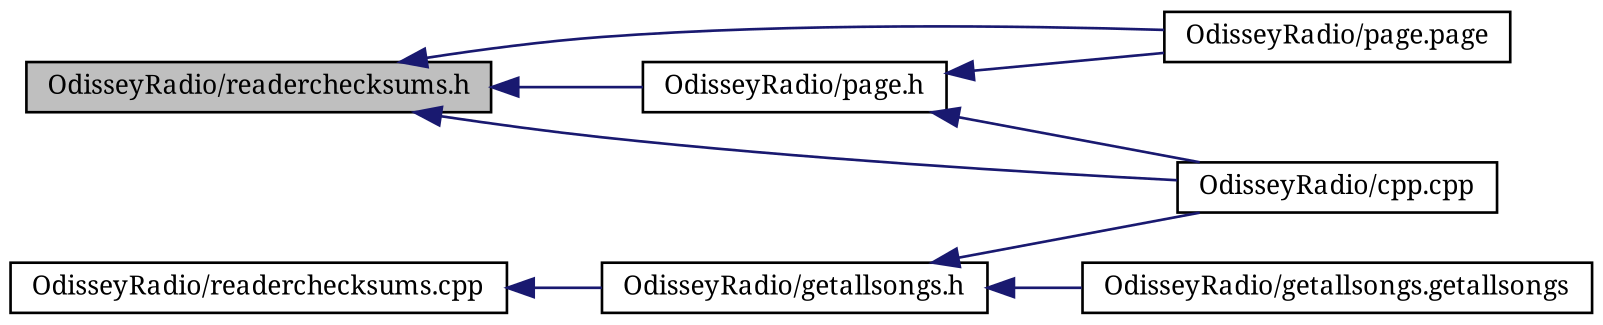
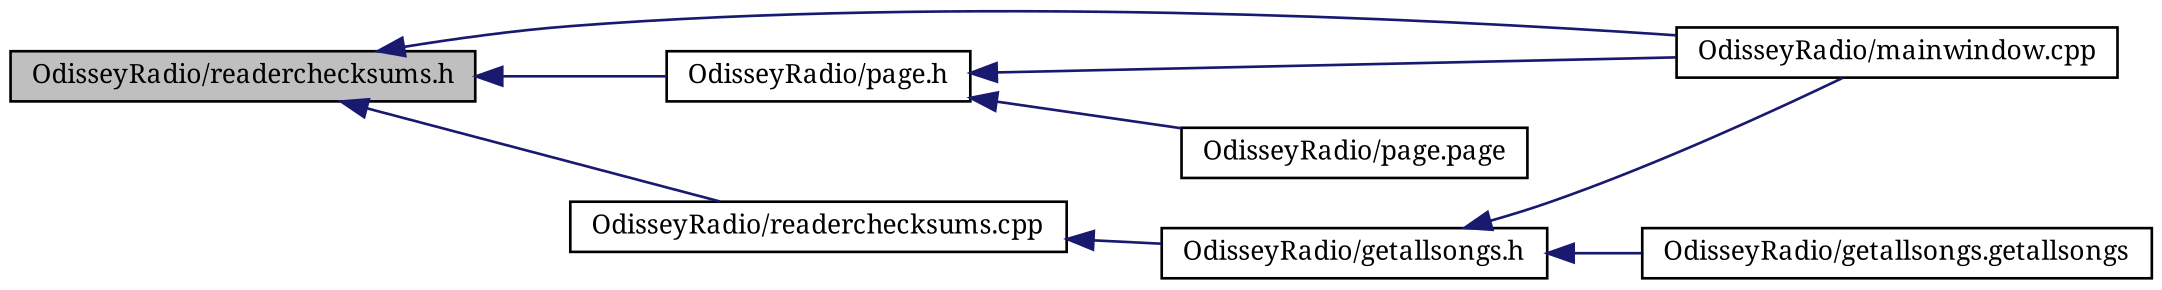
edge "OdisseyRadio/page.page" -> "OdisseyRadio/readerchecksums.h": now "OdisseyRadio/readerchecksums.cpp" -> "OdisseyRadio/readerchecksums.h"
node "OdisseyRadio/cpp.cpp": label "OdisseyRadio/cpp.cpp" -> "OdisseyRadio/mainwindow.cpp"
